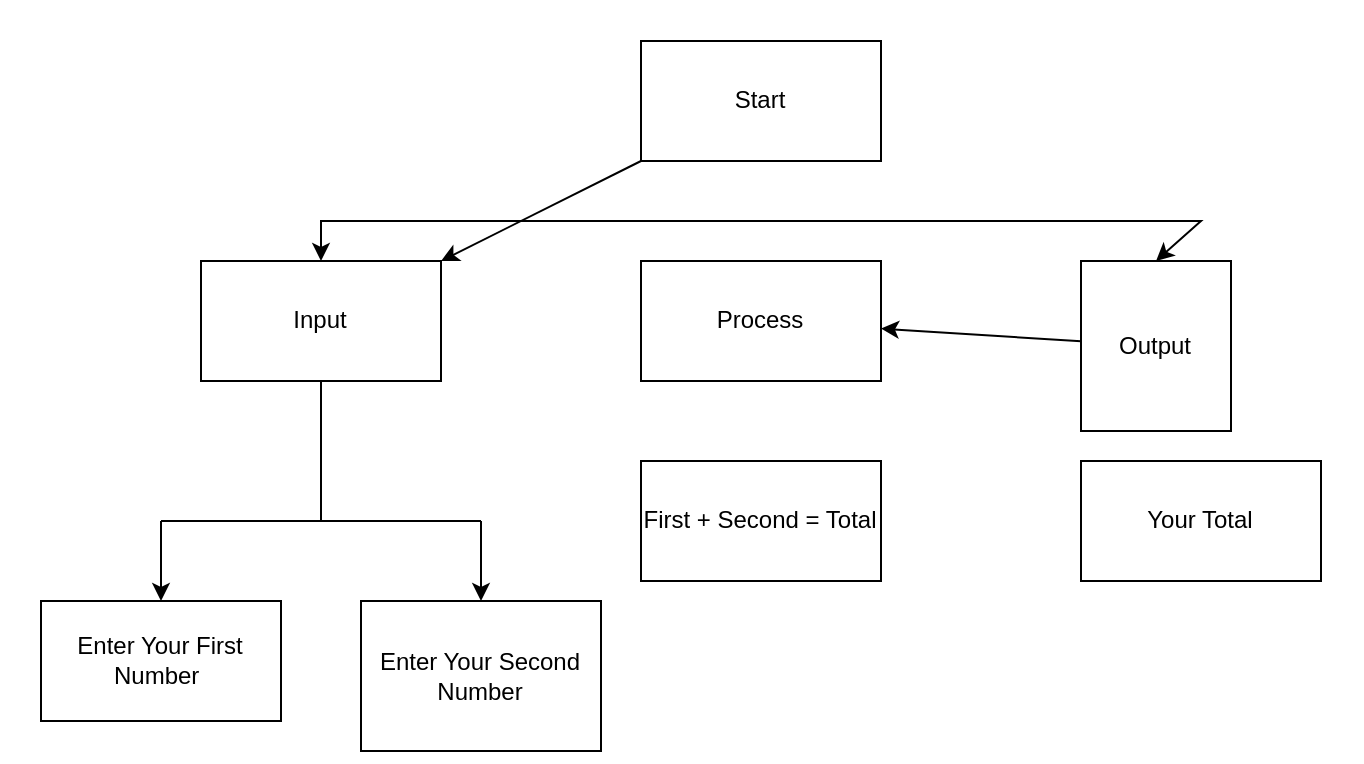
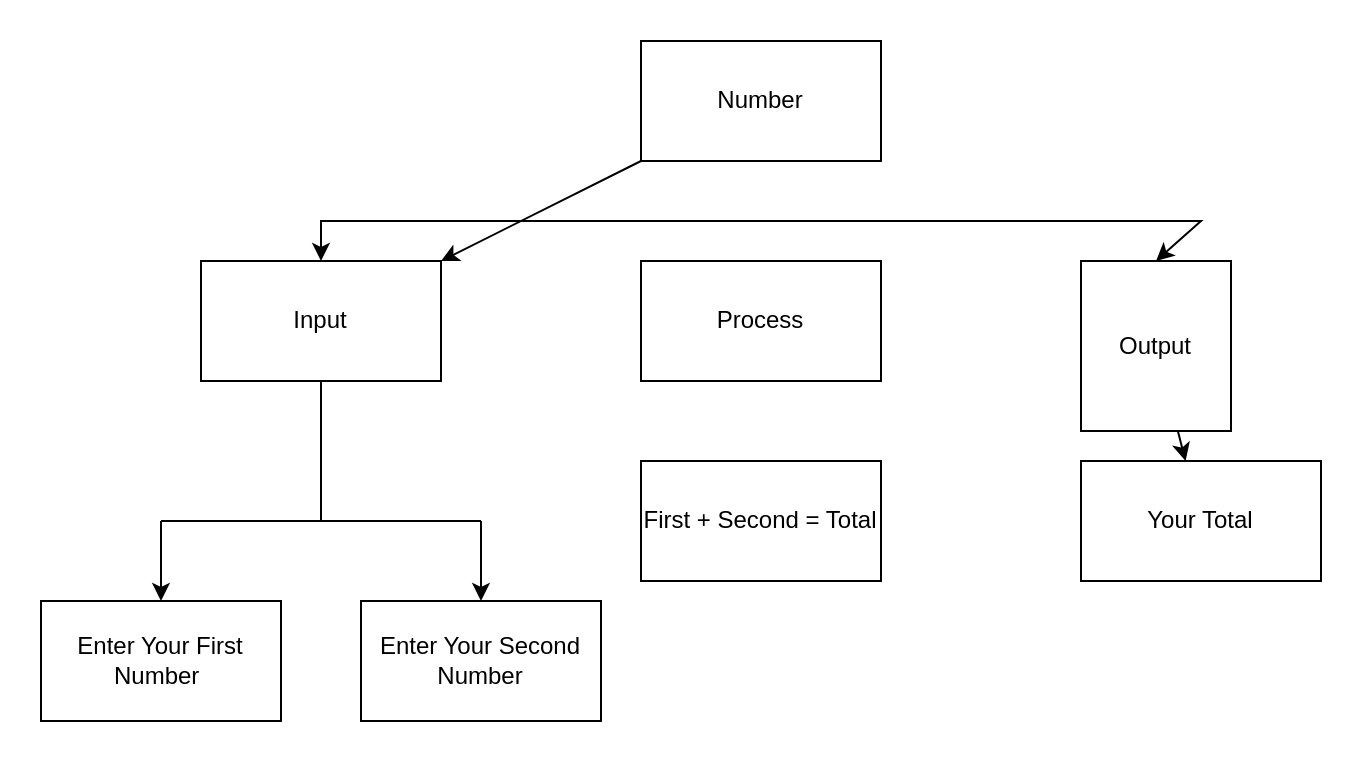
node "Start": label "Start" -> "Number"
edge "Output" -> "Process": now "Output" -> "Your Total"
node "Enter Your Second Number": size 240x150 -> 240x120
